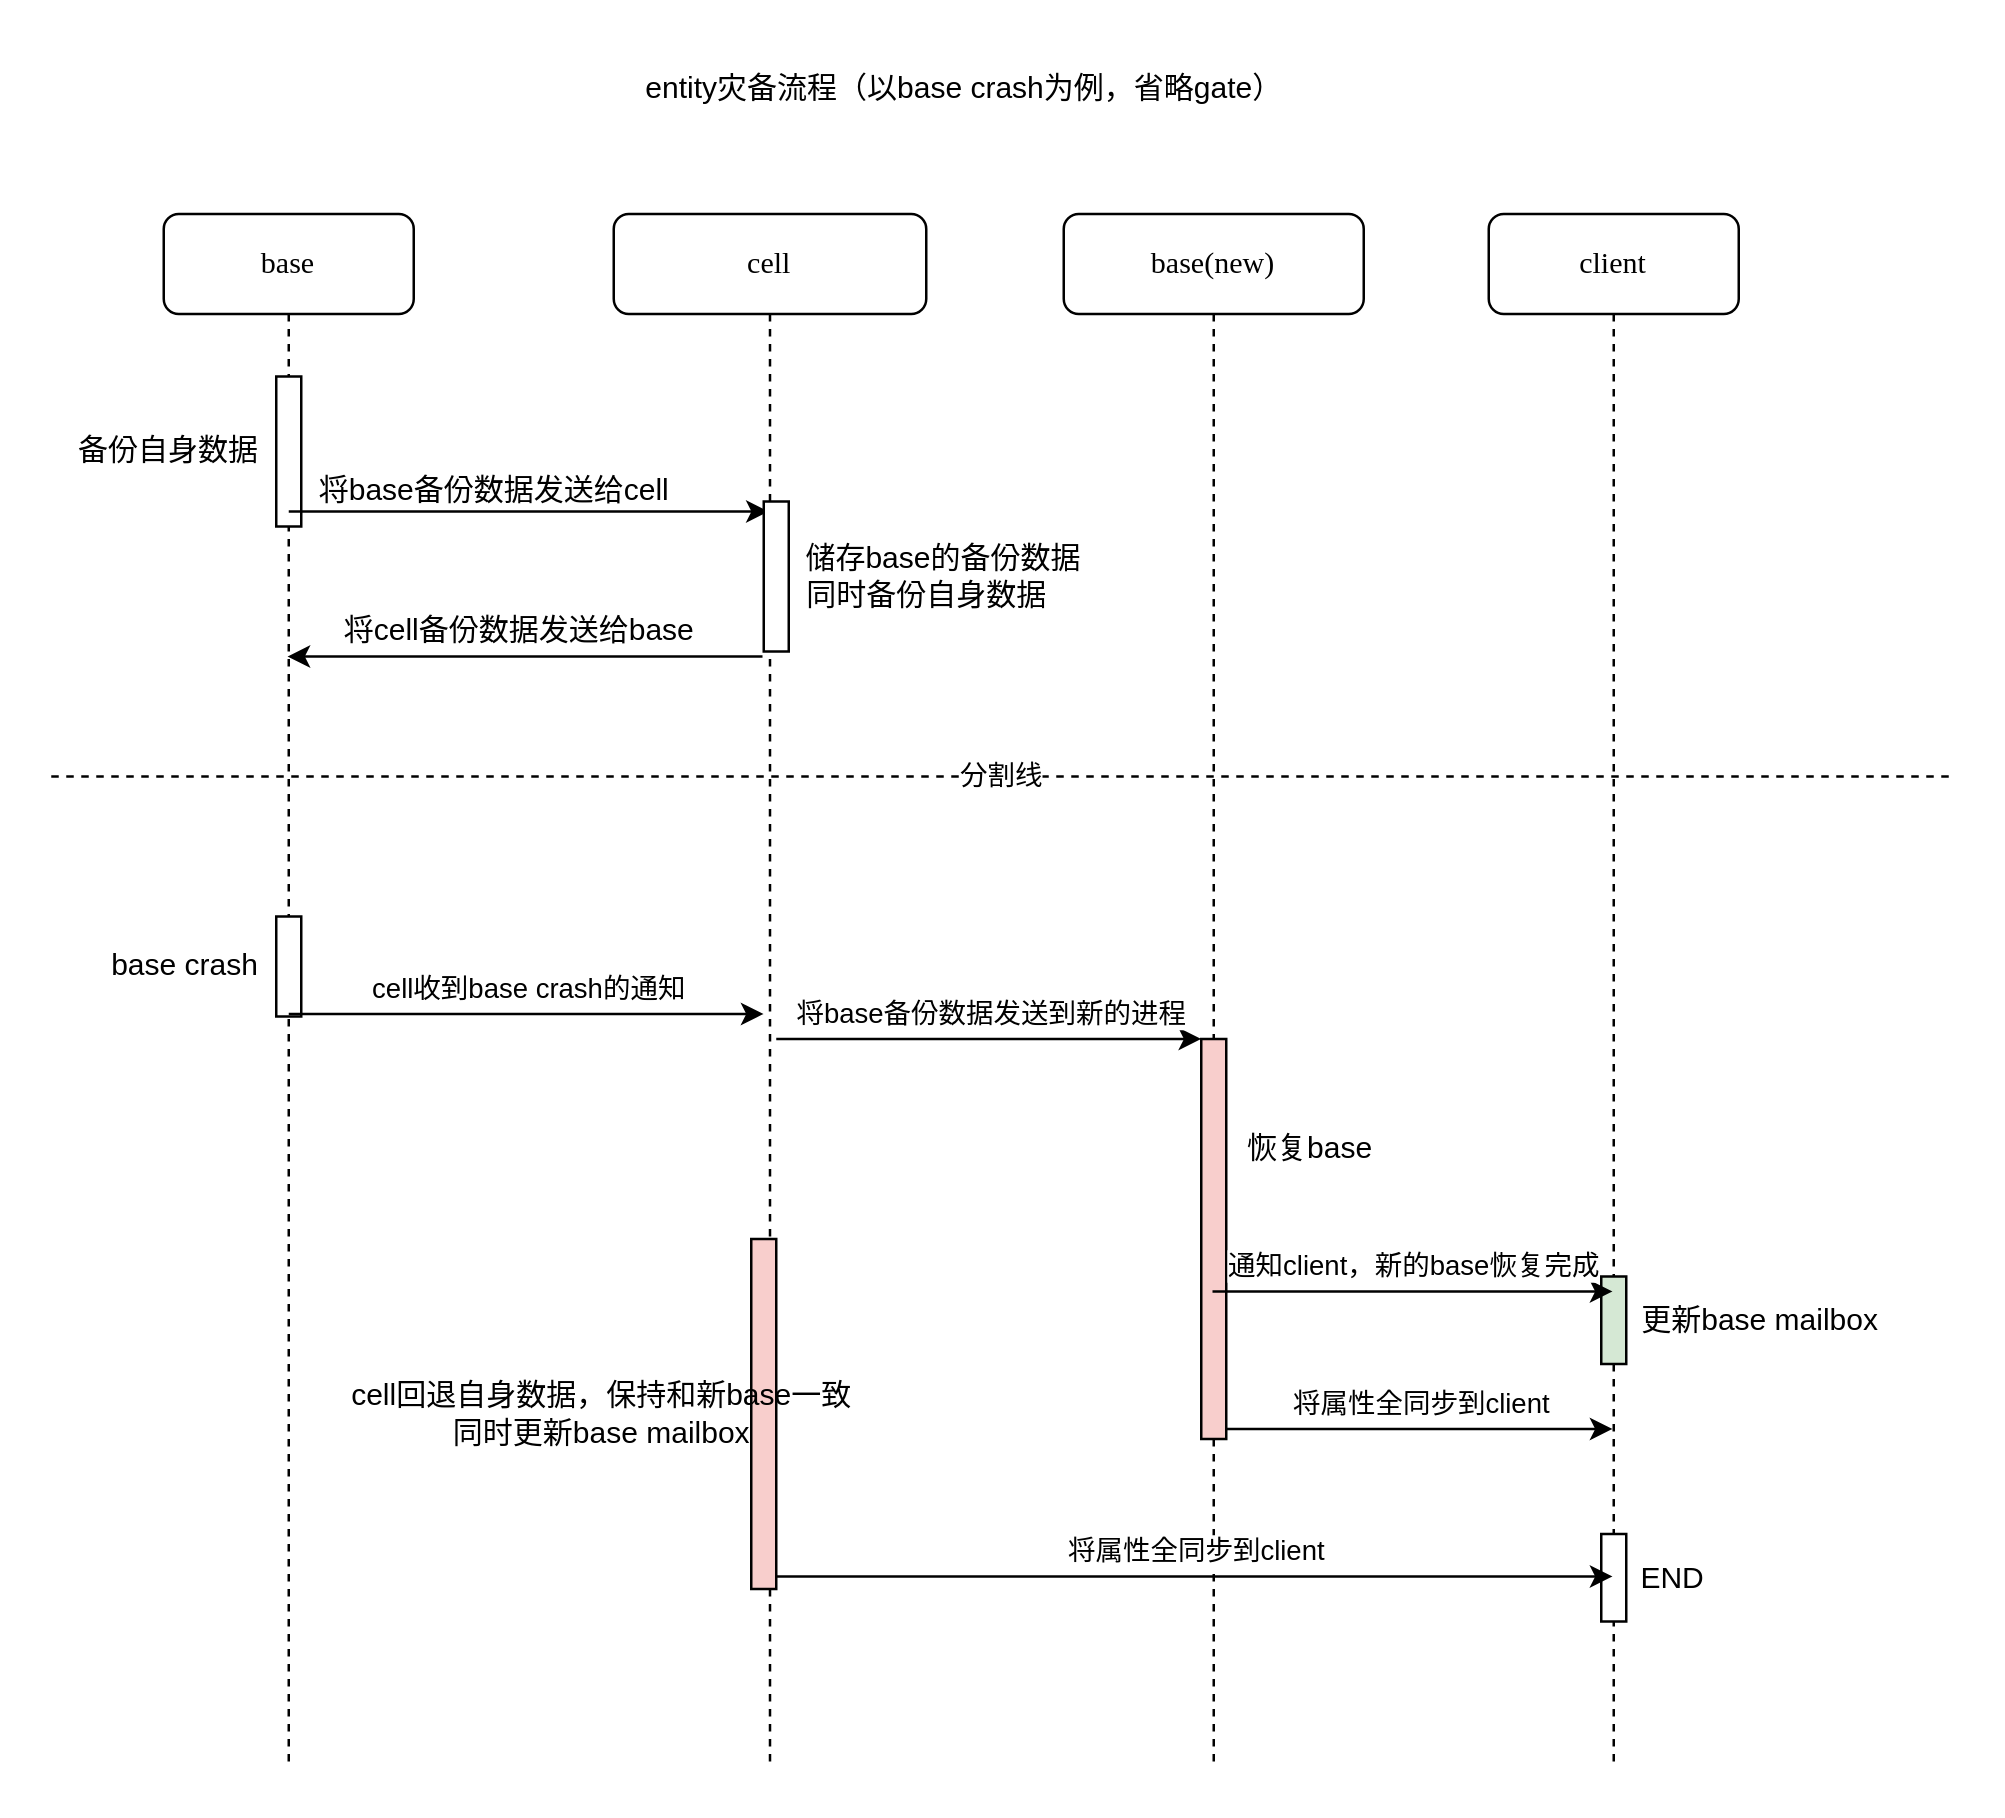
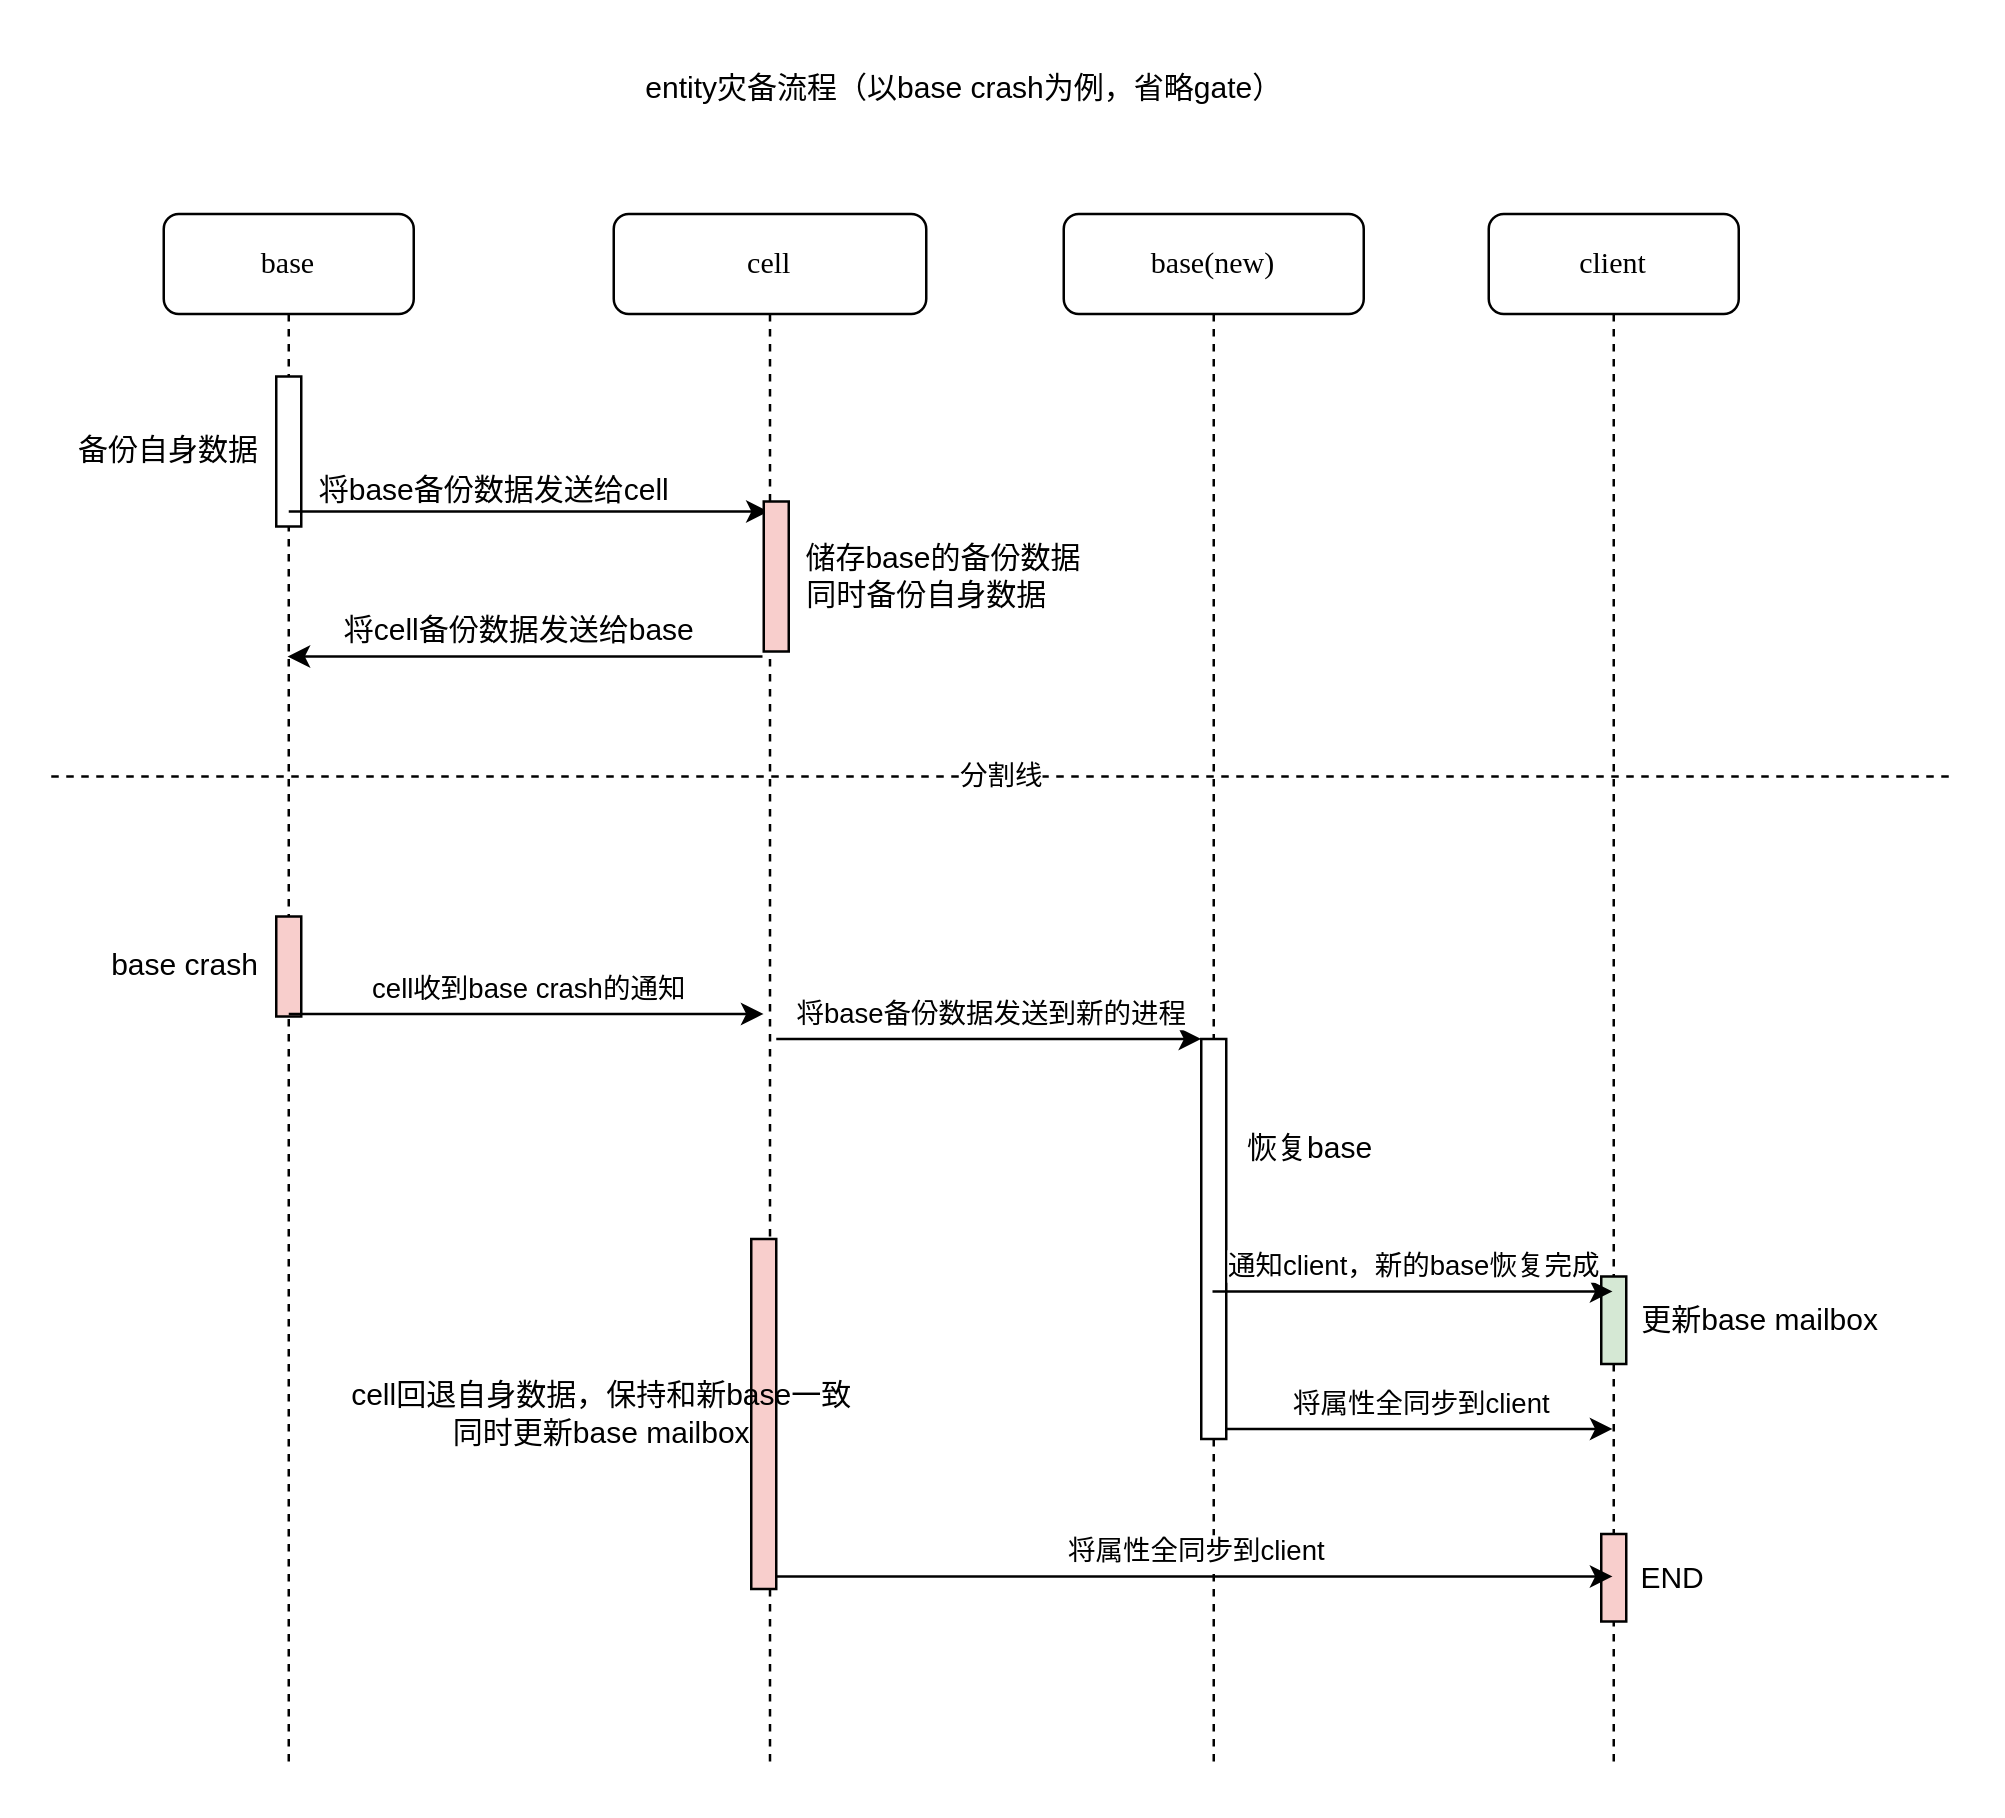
node "储存base的备份数据 同时备份自身数据": fillcolor #ffffff -> #f8cecc
node "base crash": fillcolor #ffffff -> #f8cecc
node "恢复base": fillcolor #f8cecc -> #ffffff
node "END": fillcolor #ffffff -> #f8cecc
